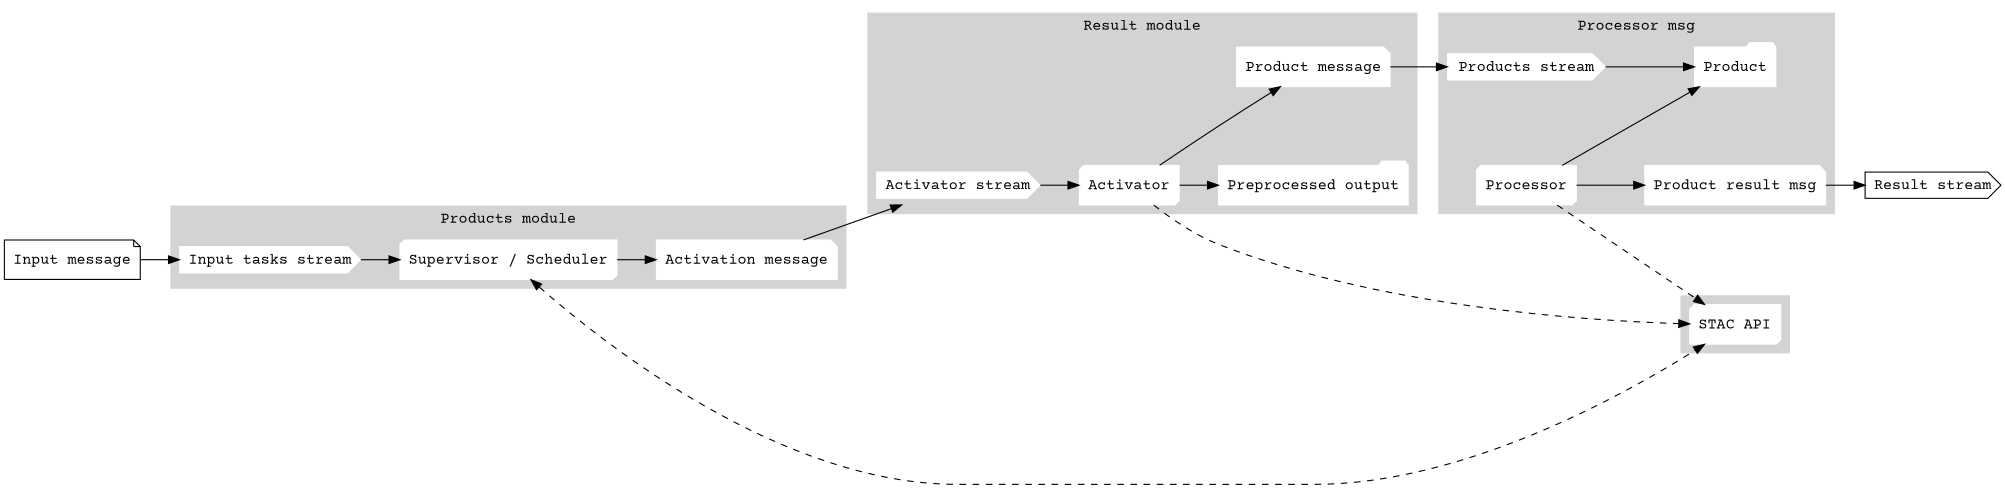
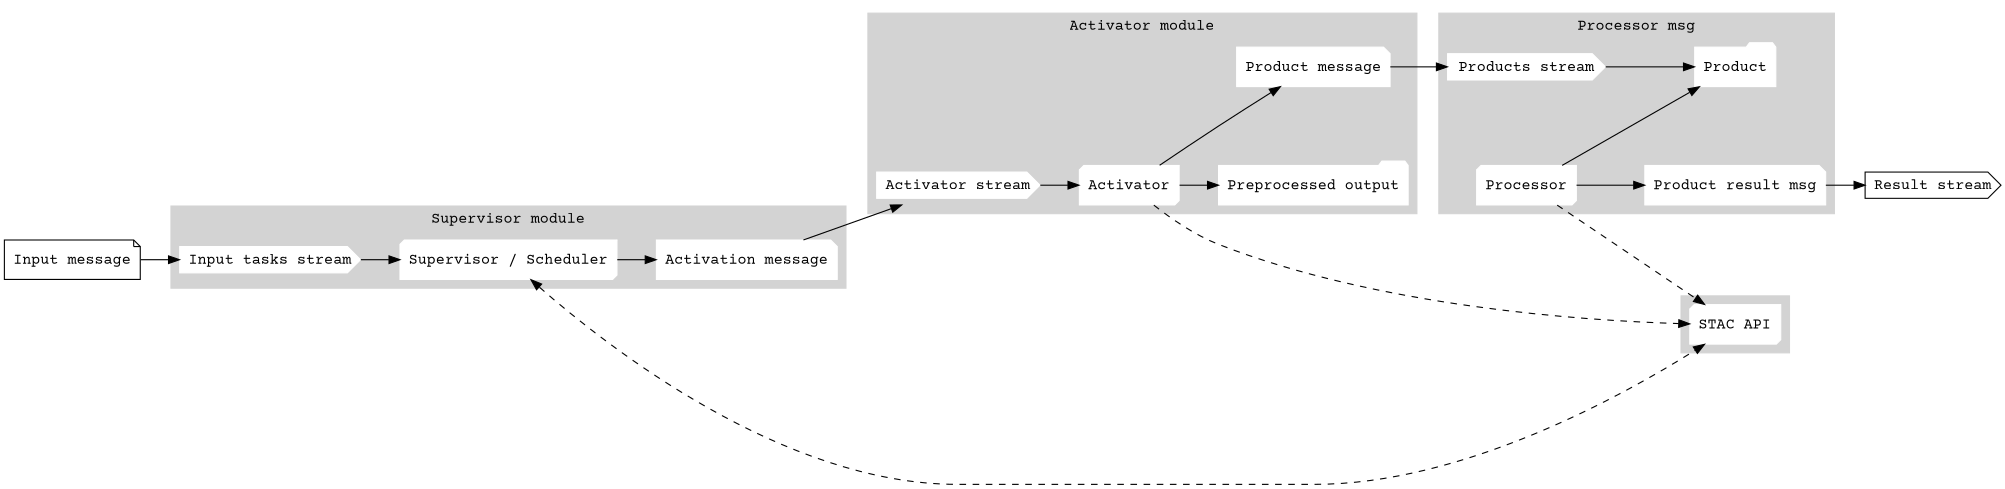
cluster "Result module": label "Result module" -> "Activator module"
cluster "Products module": label "Products module" -> "Supervisor module"
